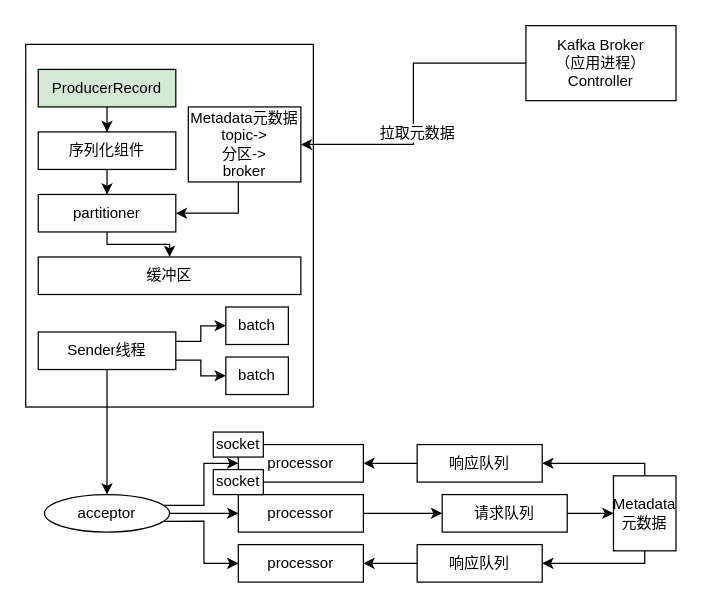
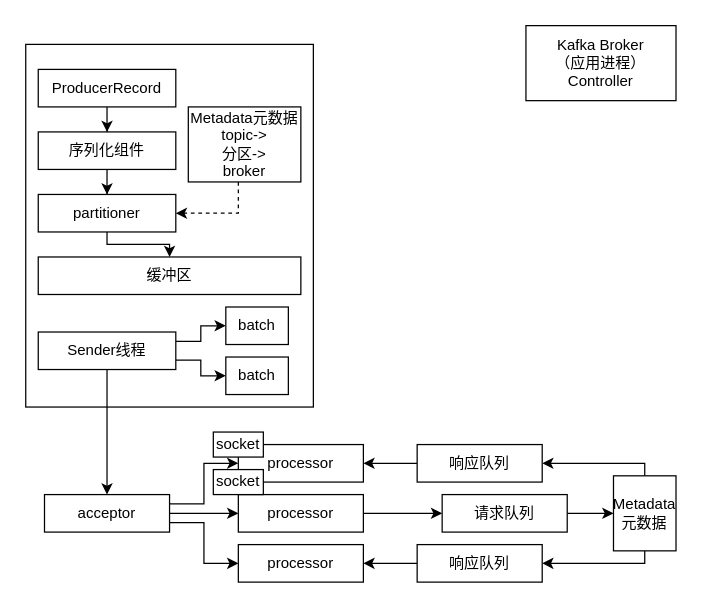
node "ProducerRecord": fillcolor #d5e8d4 -> #ffffff
edge "Kafka Broker （应用进程） Controller" -> "Metadata元数据 topic-> 分区-> broker": removed, label "拉取元数据"
edge "Metadata元数据 topic-> 分区-> broker" -> "partitioner": style solid -> dashed
node "acceptor": shape ellipse -> rectangle
